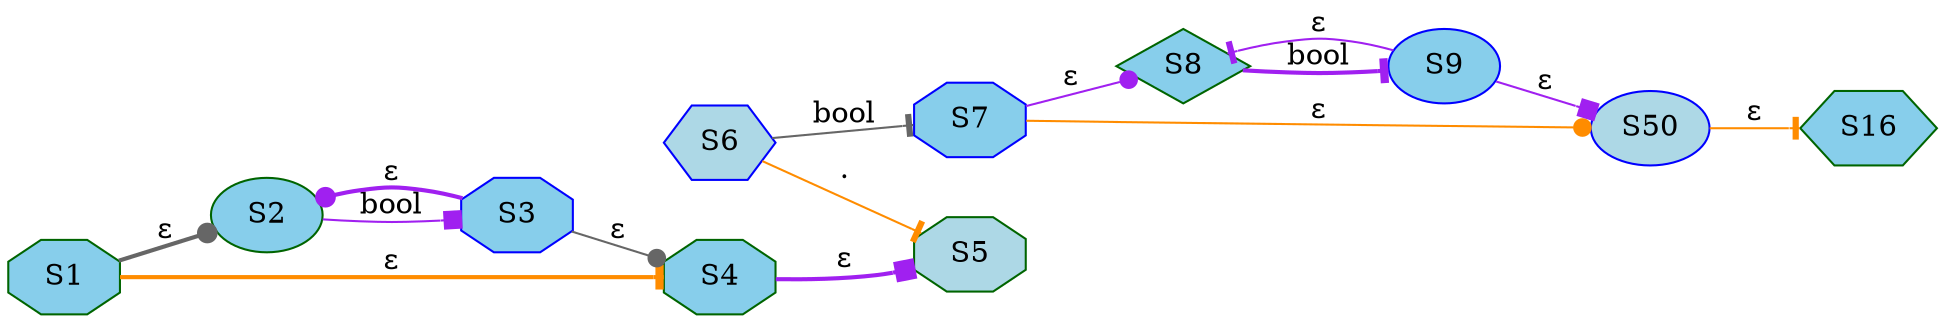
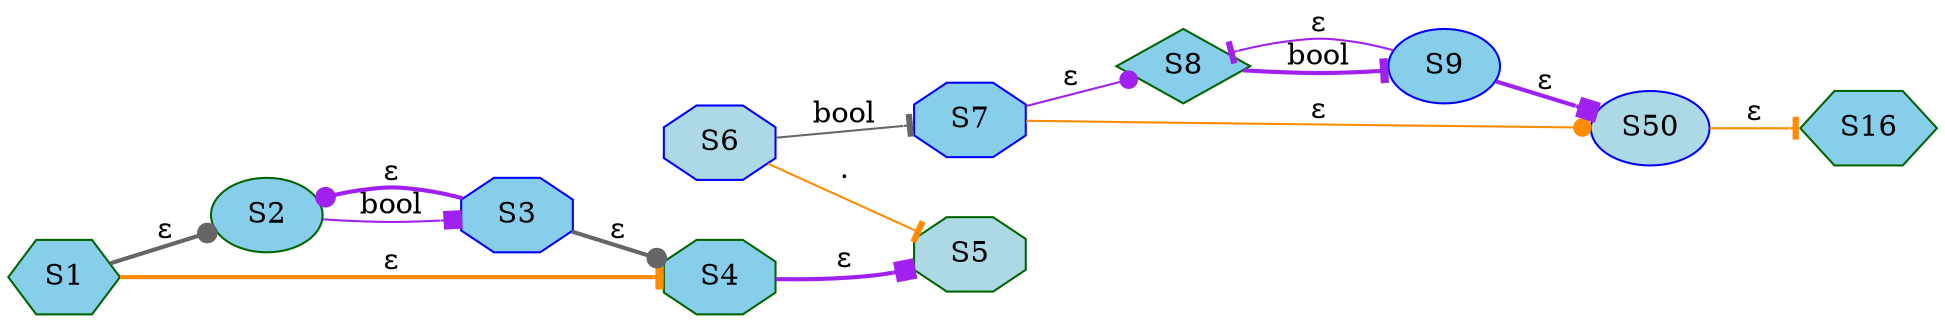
edge "S9" -> "S50": style solid -> bold
node "S6": shape hexagon -> octagon
edge "S3" -> "S4": style solid -> bold
node "S1": shape octagon -> hexagon
